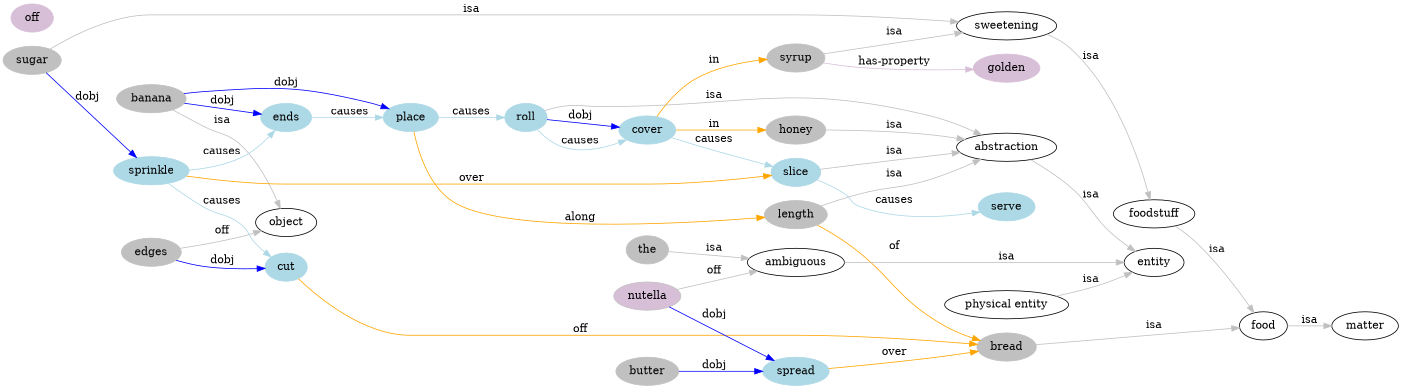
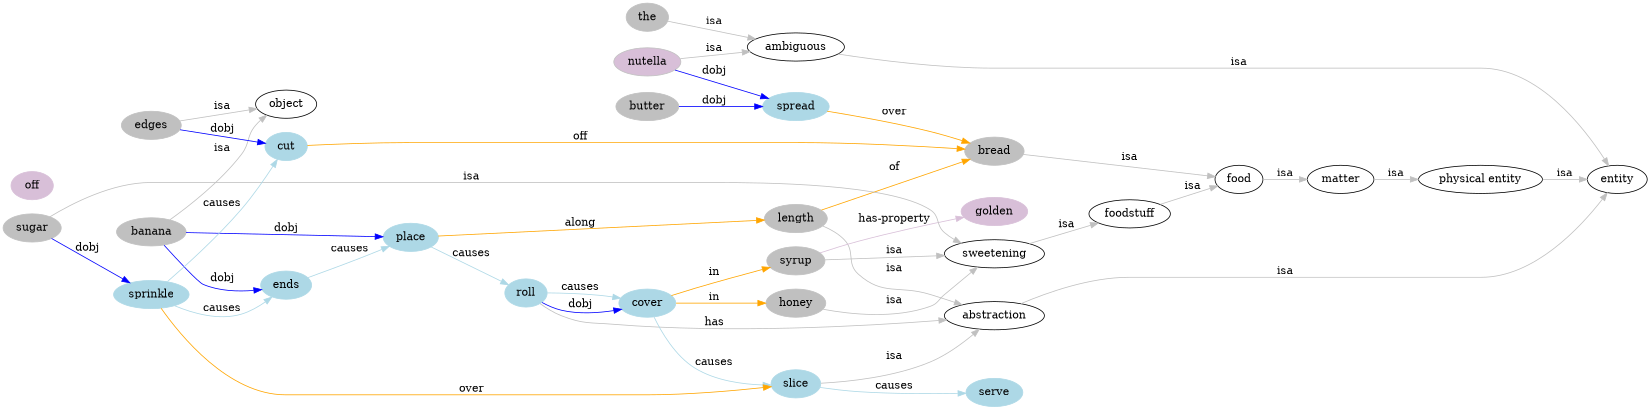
edge "roll" -> "abstraction": label "isa" -> "has"
edge "honey" -> "abstraction": now "honey" -> "sweetening"
edge "matter" -> "physical entity": added, label "isa"
edge "edges" -> "object": label "off" -> "isa"
edge "nutella" -> "ambiguous": label "off" -> "isa"
